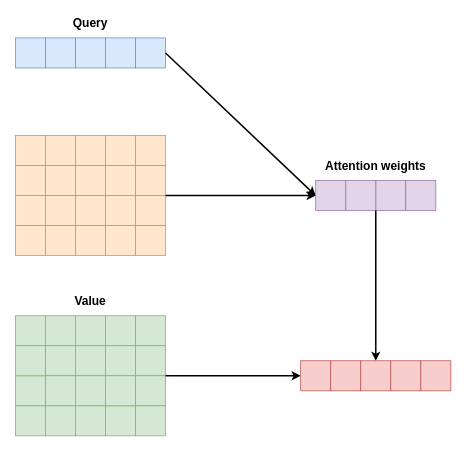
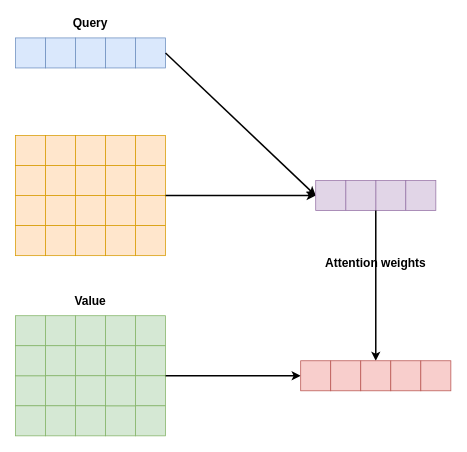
node "Attention weights": moved (375, 165) -> (375, 263)
